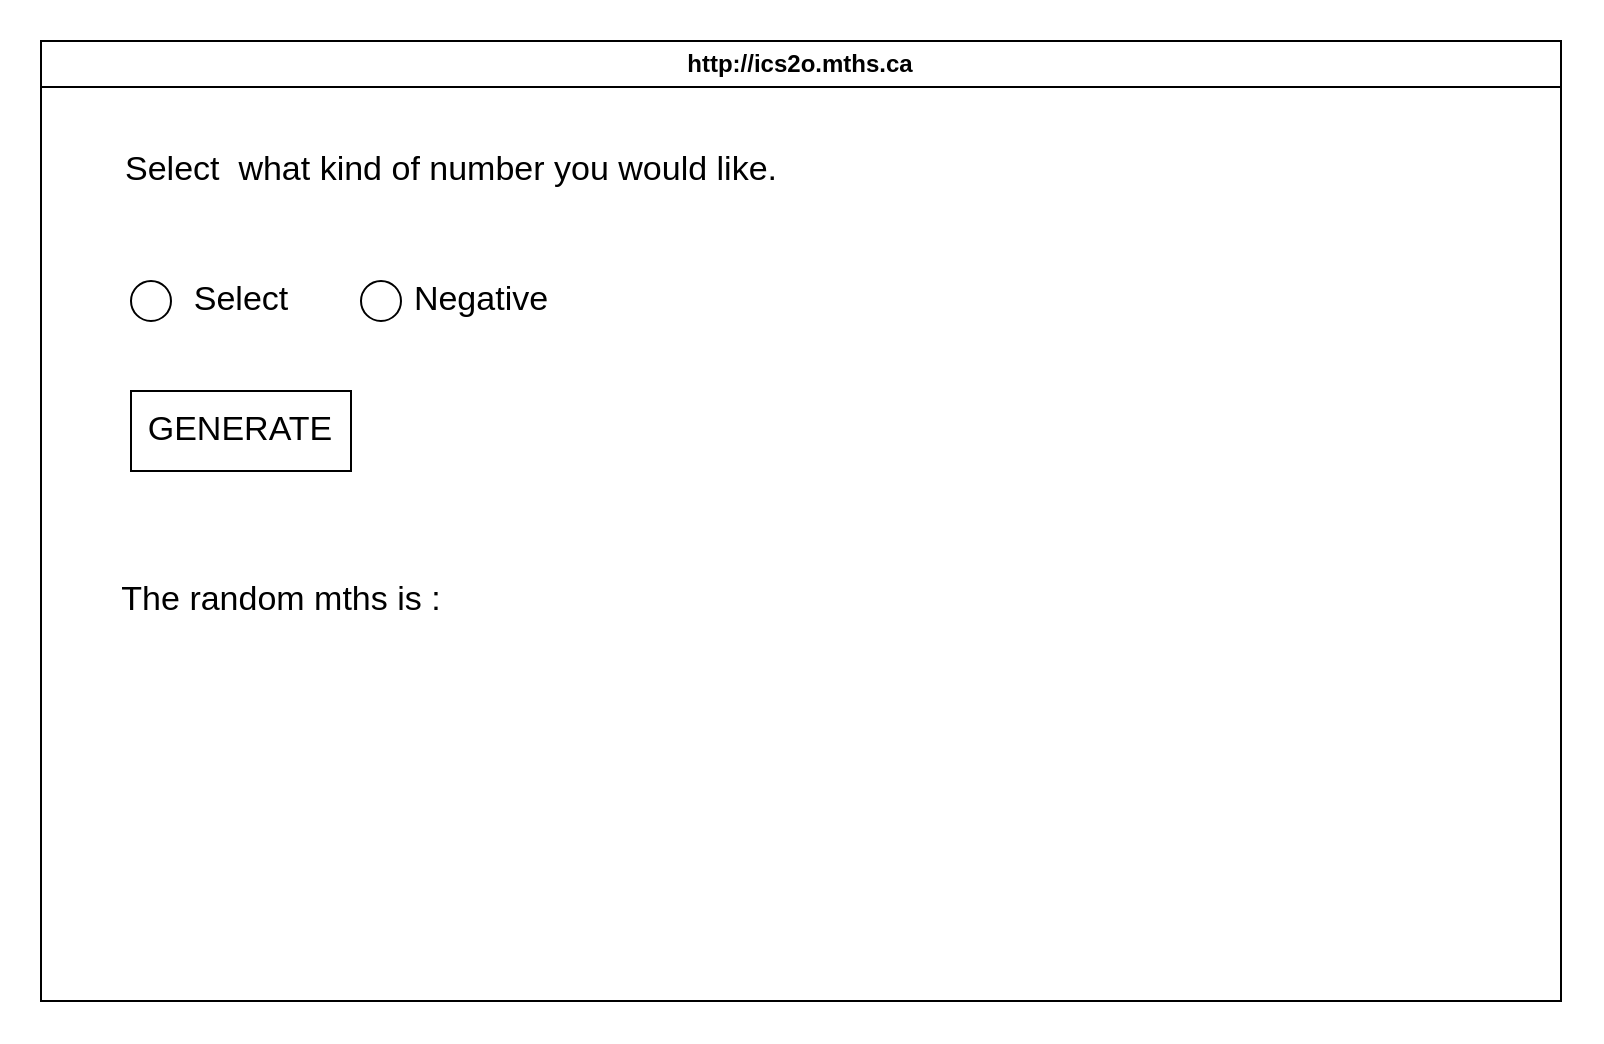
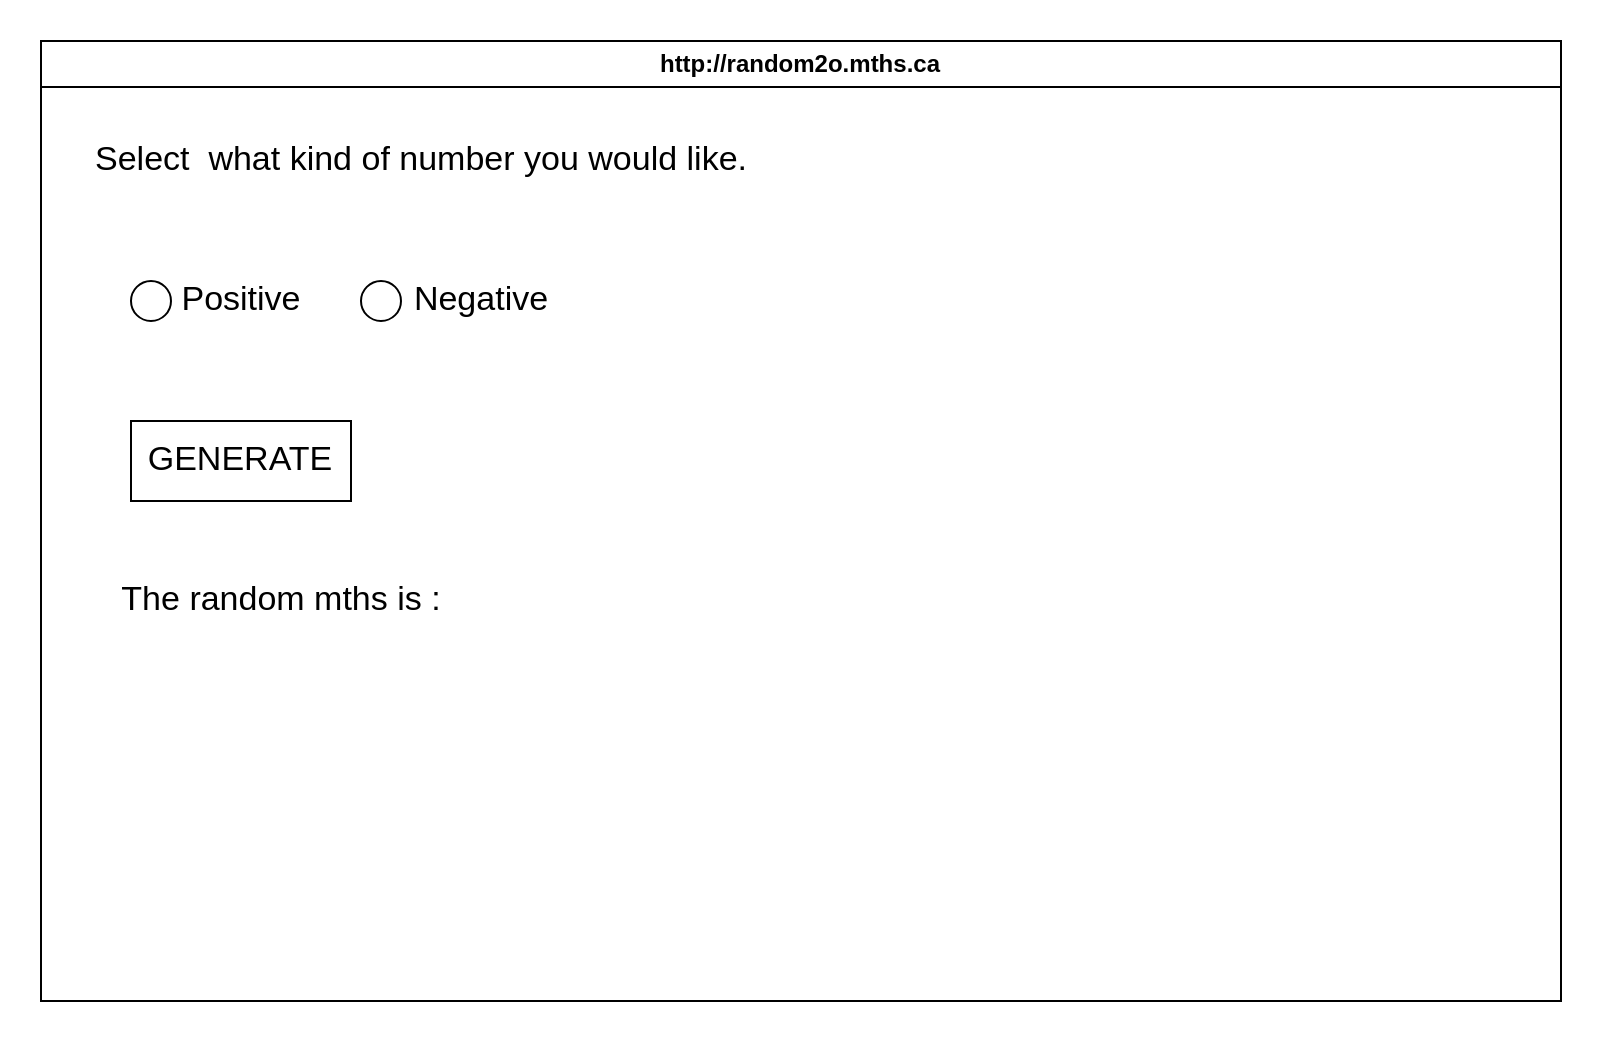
node "http://ics2o.mths.ca": label "http://ics2o.mths.ca" -> "http://random2o.mths.ca"
node "Select what kind of number you would like.": moved (451, 171) -> (421, 161)
node "Select": label "Select" -> "Positive"
node "GENERATE": moved (241, 431) -> (241, 461)
